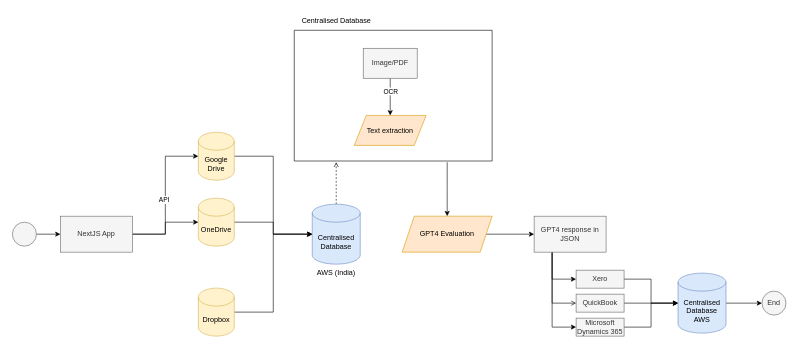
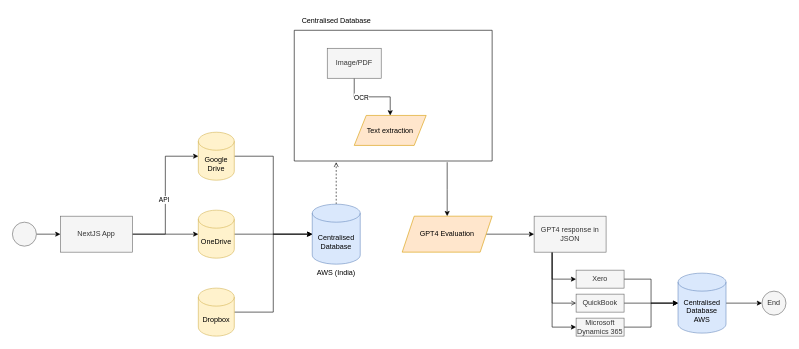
node "Image/PDF": moved (390, 63) -> (354, 63)
node "OneDrive": moved (216, 222) -> (216, 234)
